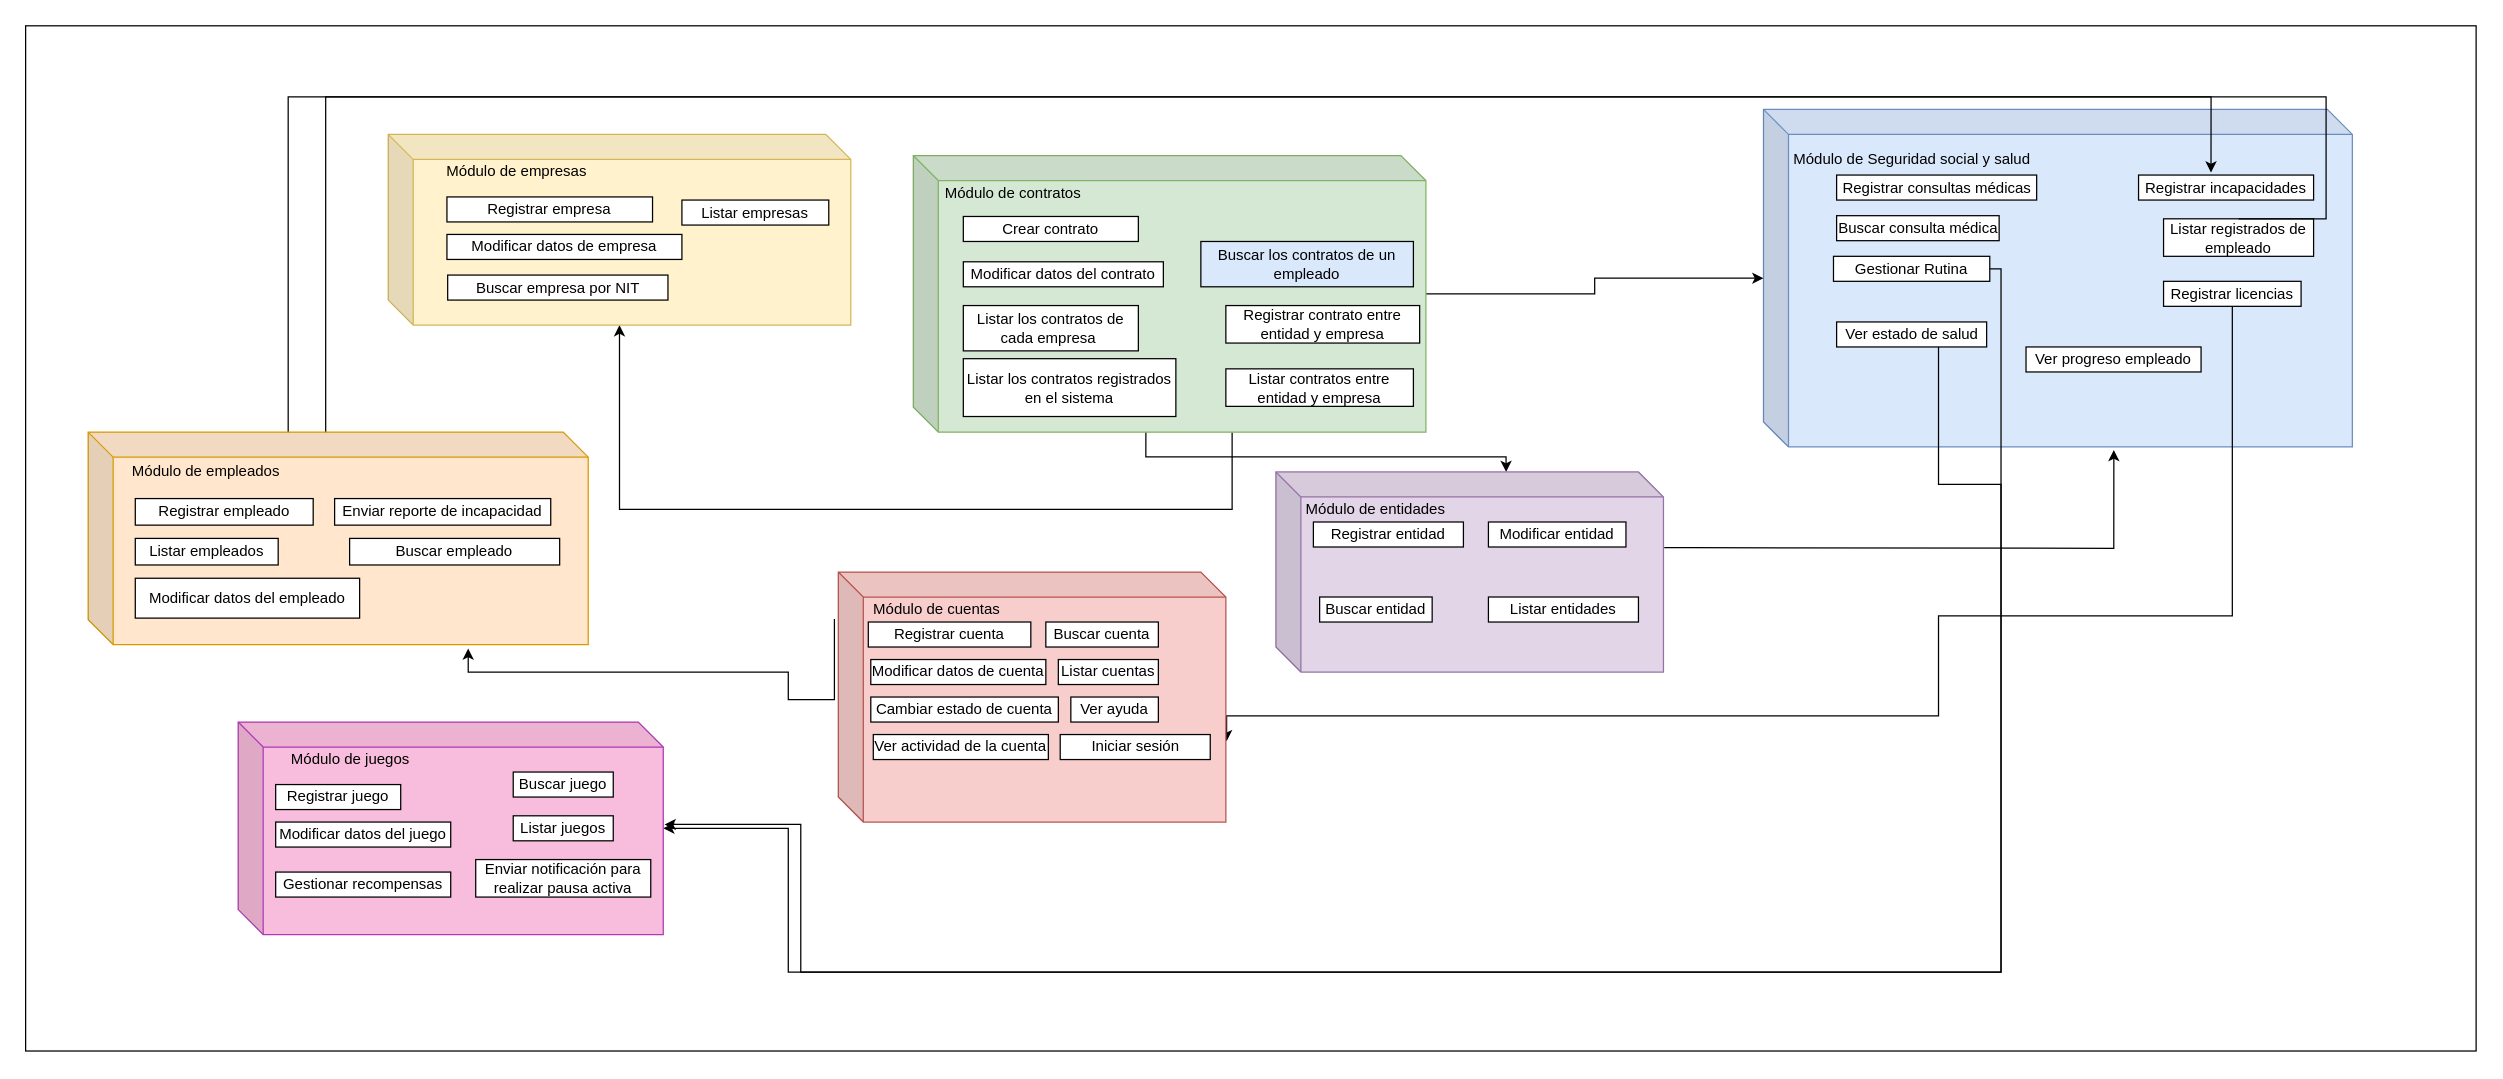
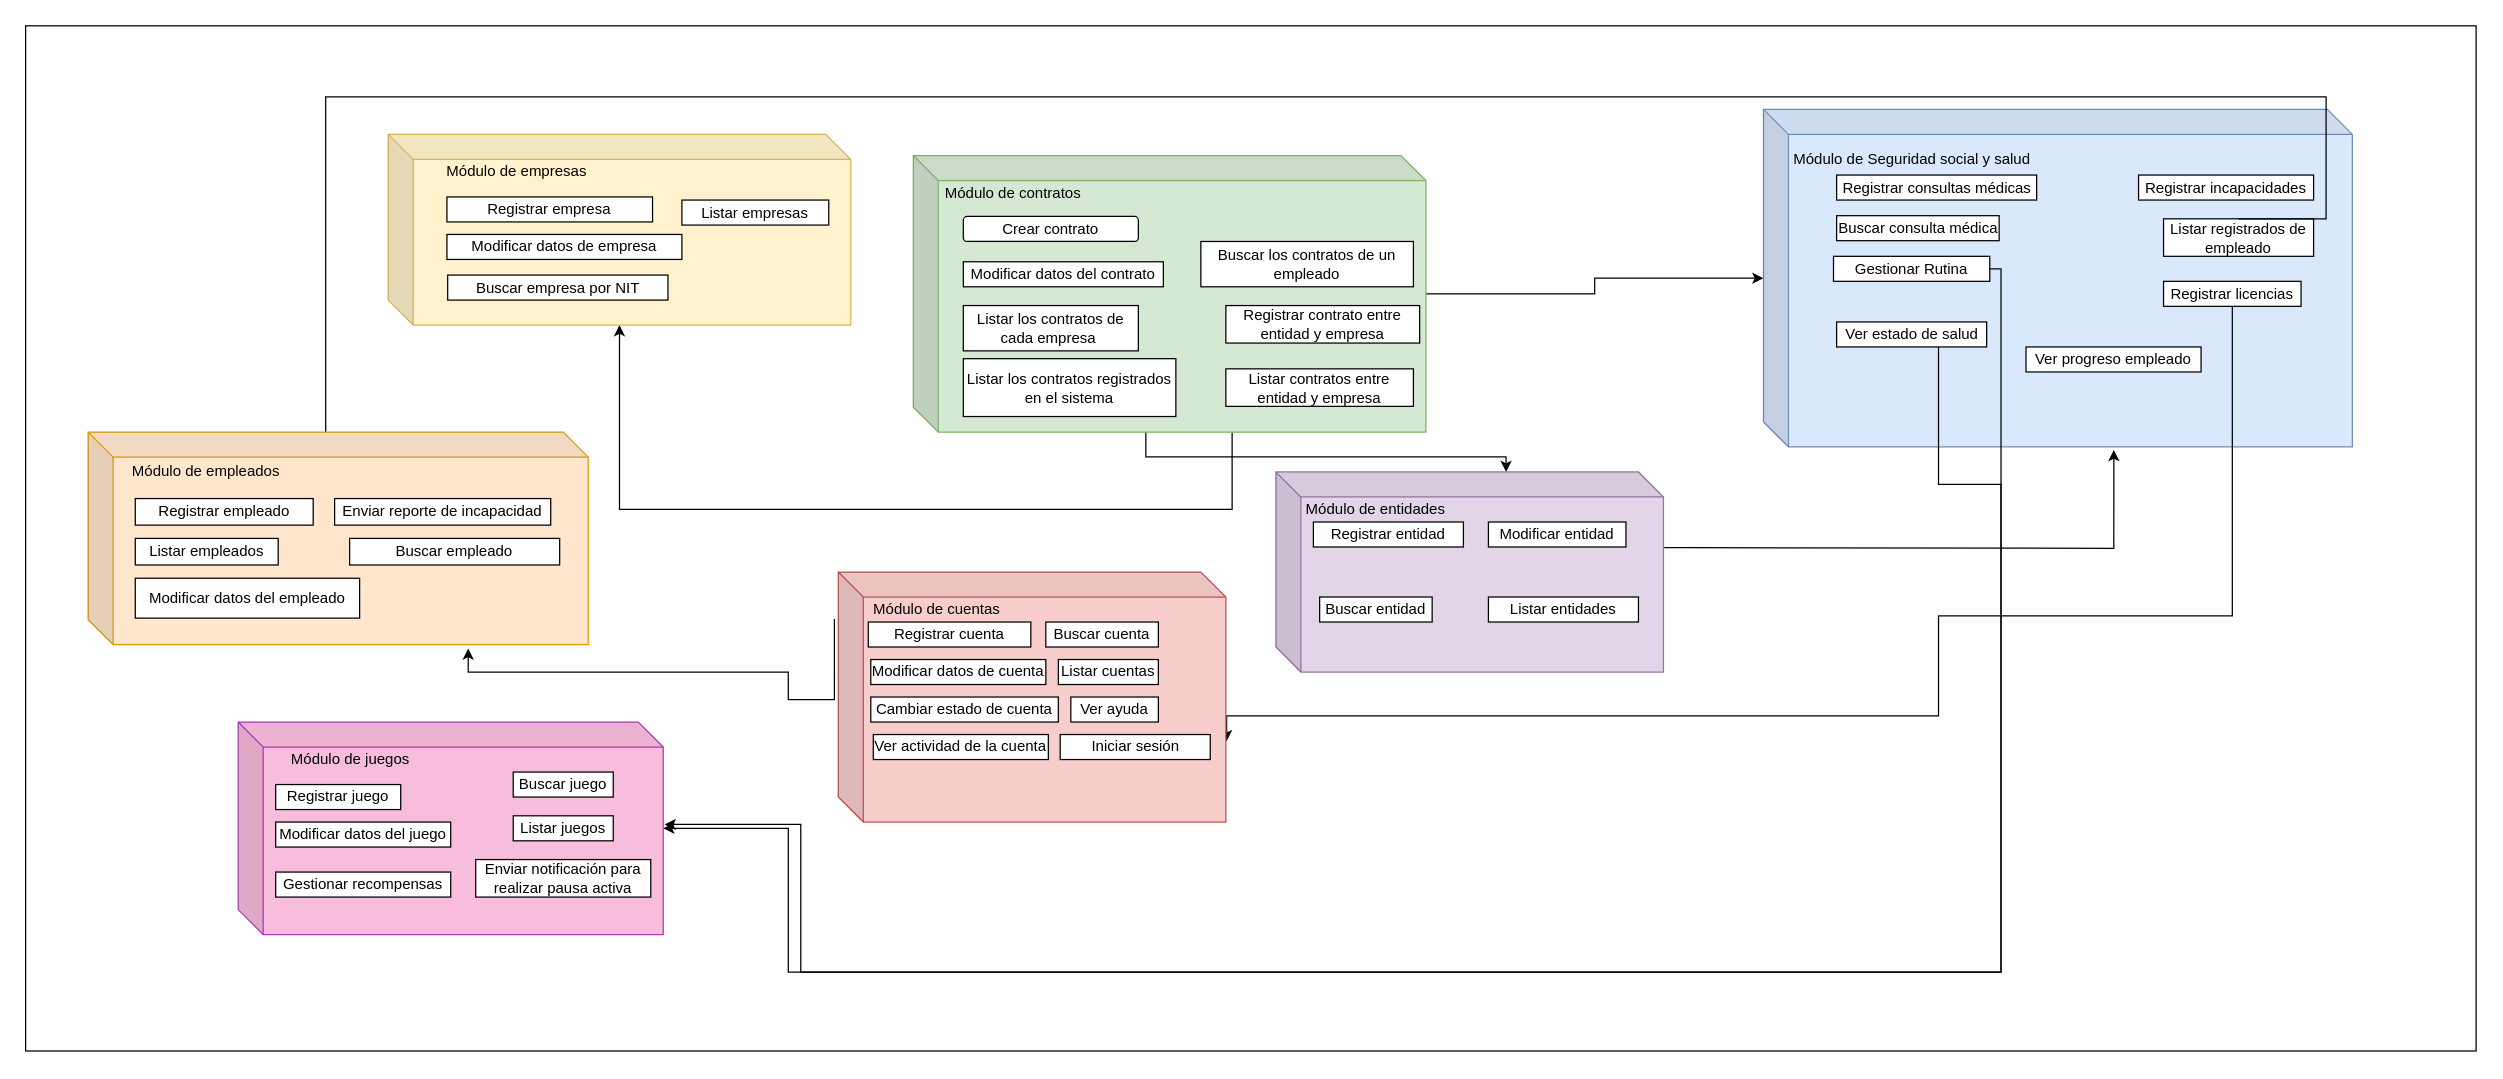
node "Crear contrato": shape rectangle -> rounded rectangle
edge "Enviar reporte de incapacidad" -> "Registrar incapacidades": removed
node "Buscar los contratos de un empleado": fillcolor #dae8fc -> #ffffff
